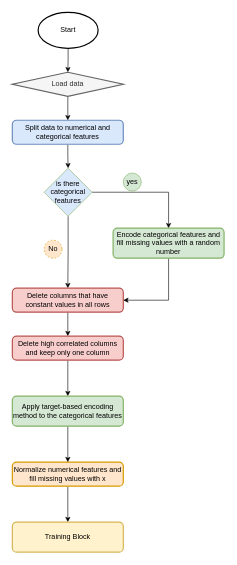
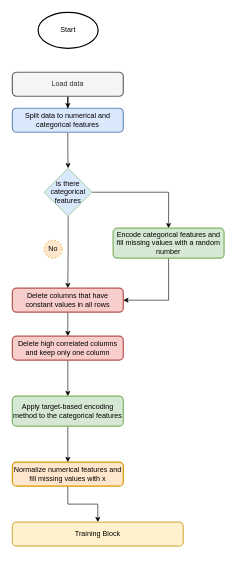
edge "Start" -> "Load data": removed
node "Load data": shape diamond -> rounded rectangle
node "Split data to numerical and categorical features": moved (68, 132) -> (68, 120)
node "yes": removed
node "Training Block": size 111x30 -> 171x24
